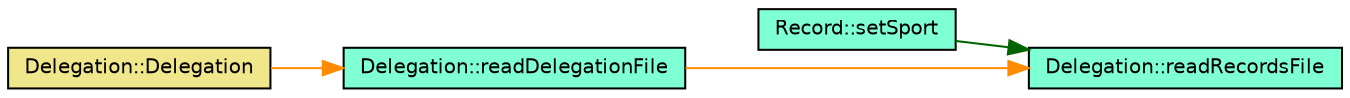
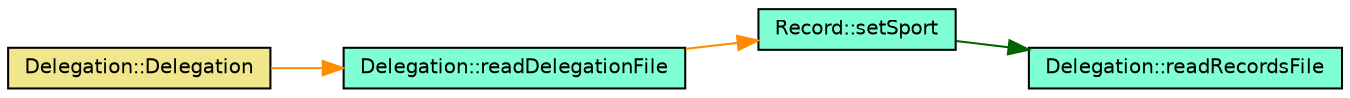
edge "Delegation::readDelegationFile" -> "Delegation::readRecordsFile": now "Delegation::readDelegationFile" -> "Record::setSport"
